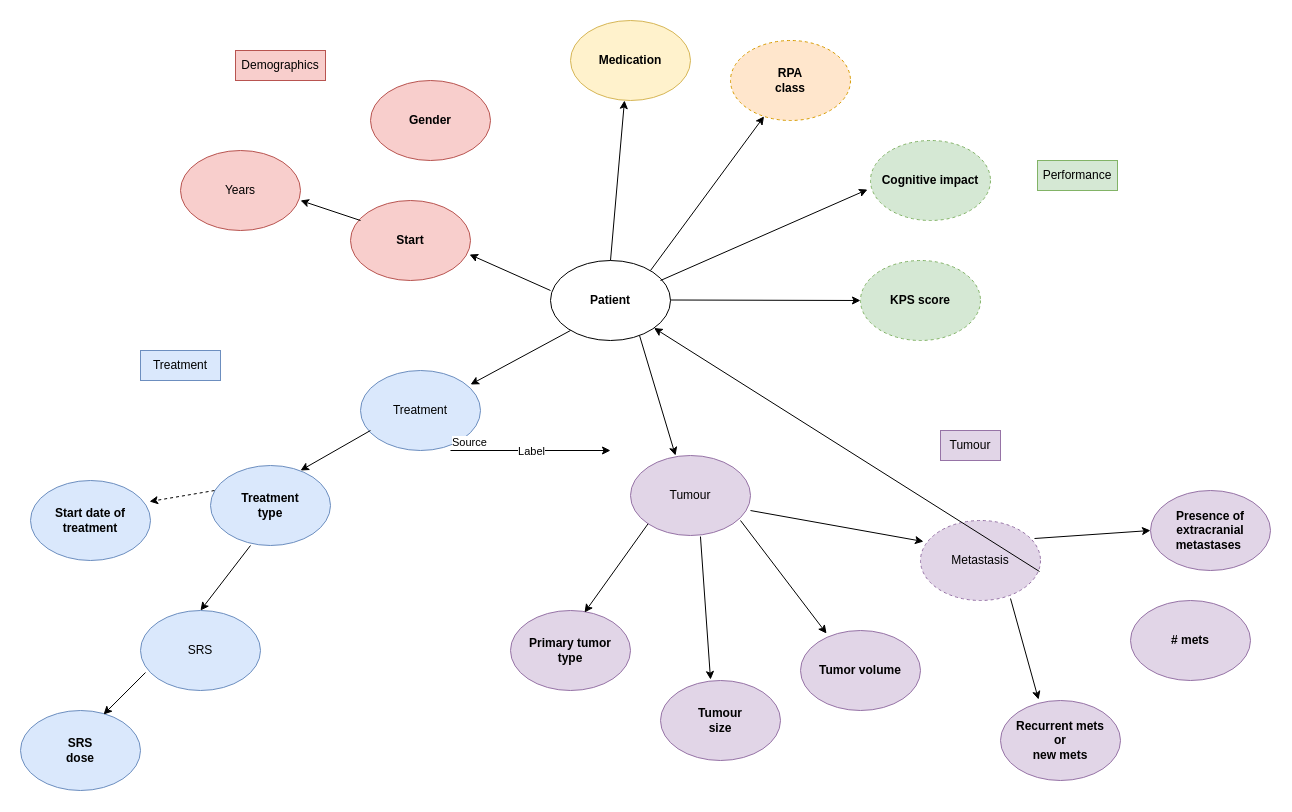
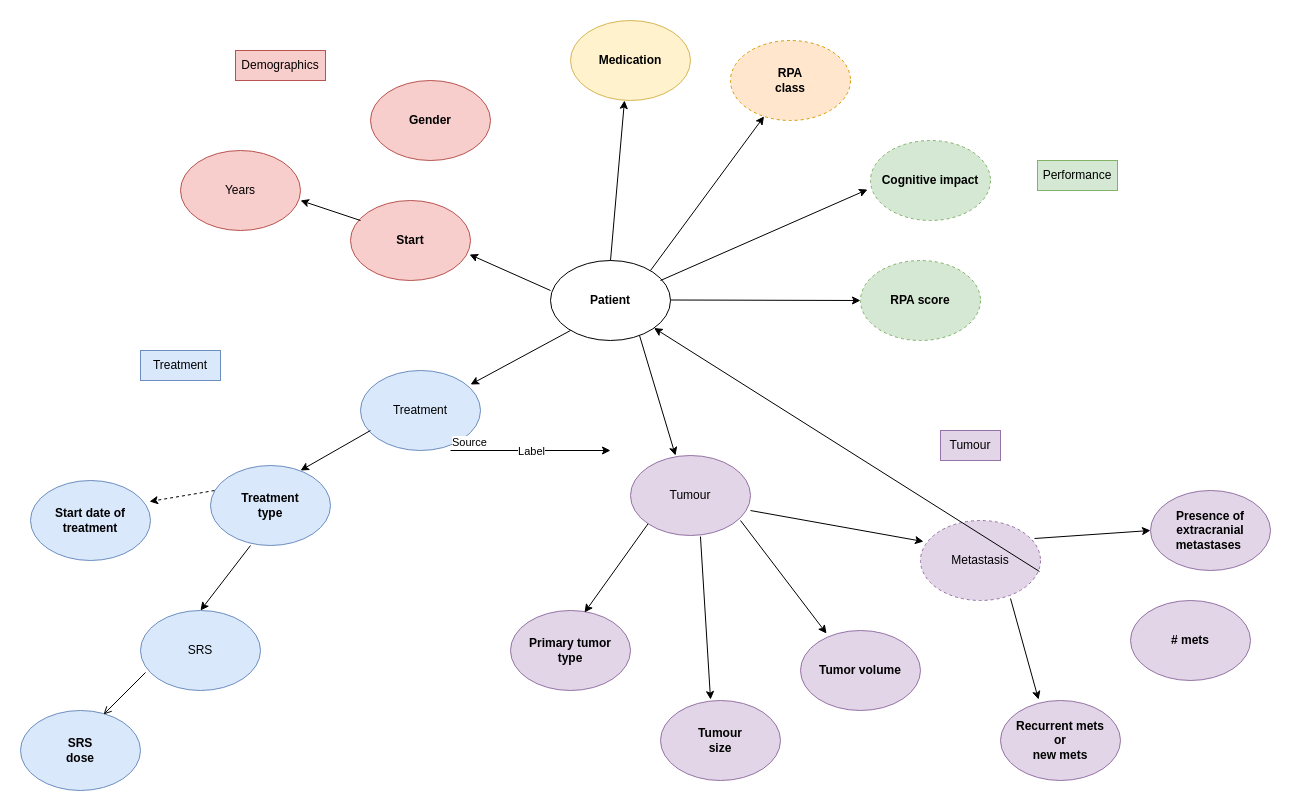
node "KPS score": label "KPS score" -> "RPA score"
edge "SRS" -> "SRS dose": arrowhead classic -> open
node "Tumour size": moved (721, 721) -> (721, 741)
